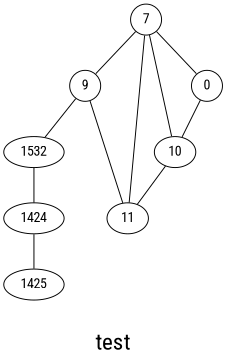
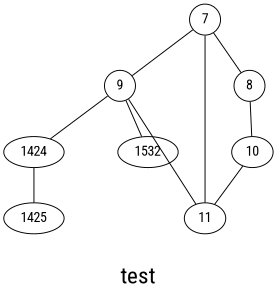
edge "7" -- "10": removed
node "0": label "0" -> "8"
edge "1532" -- "1424": now "9" -- "1424"
